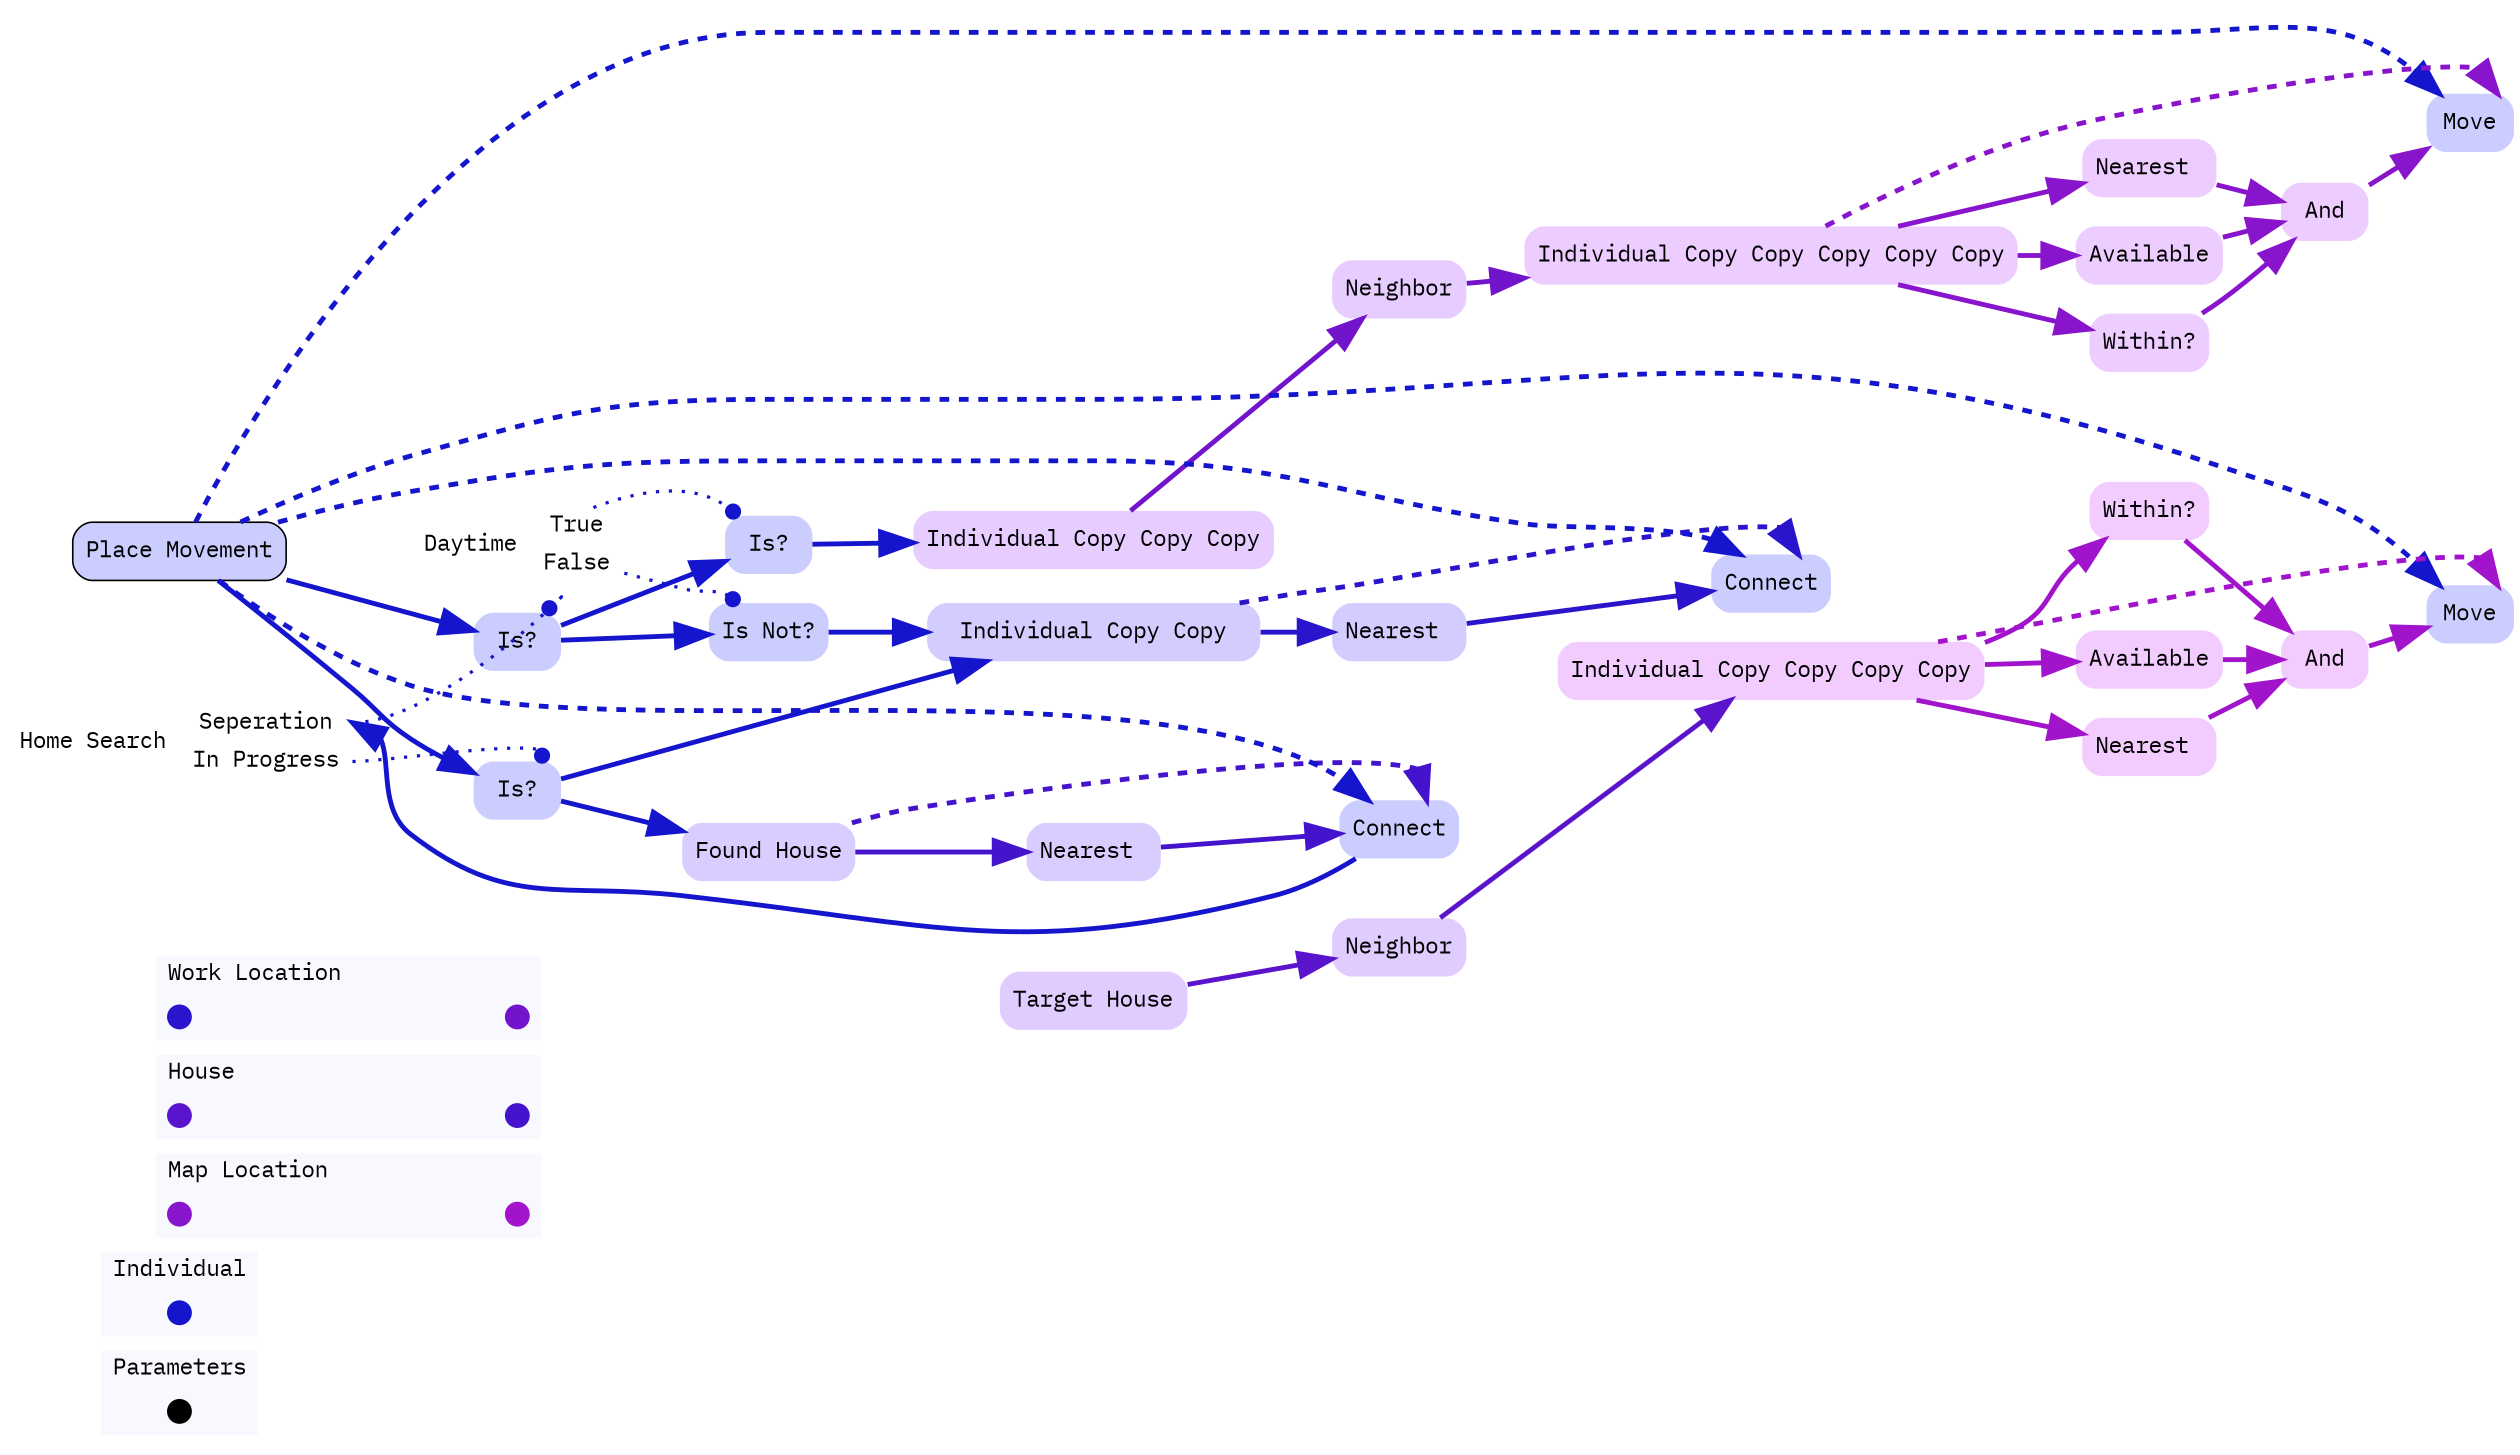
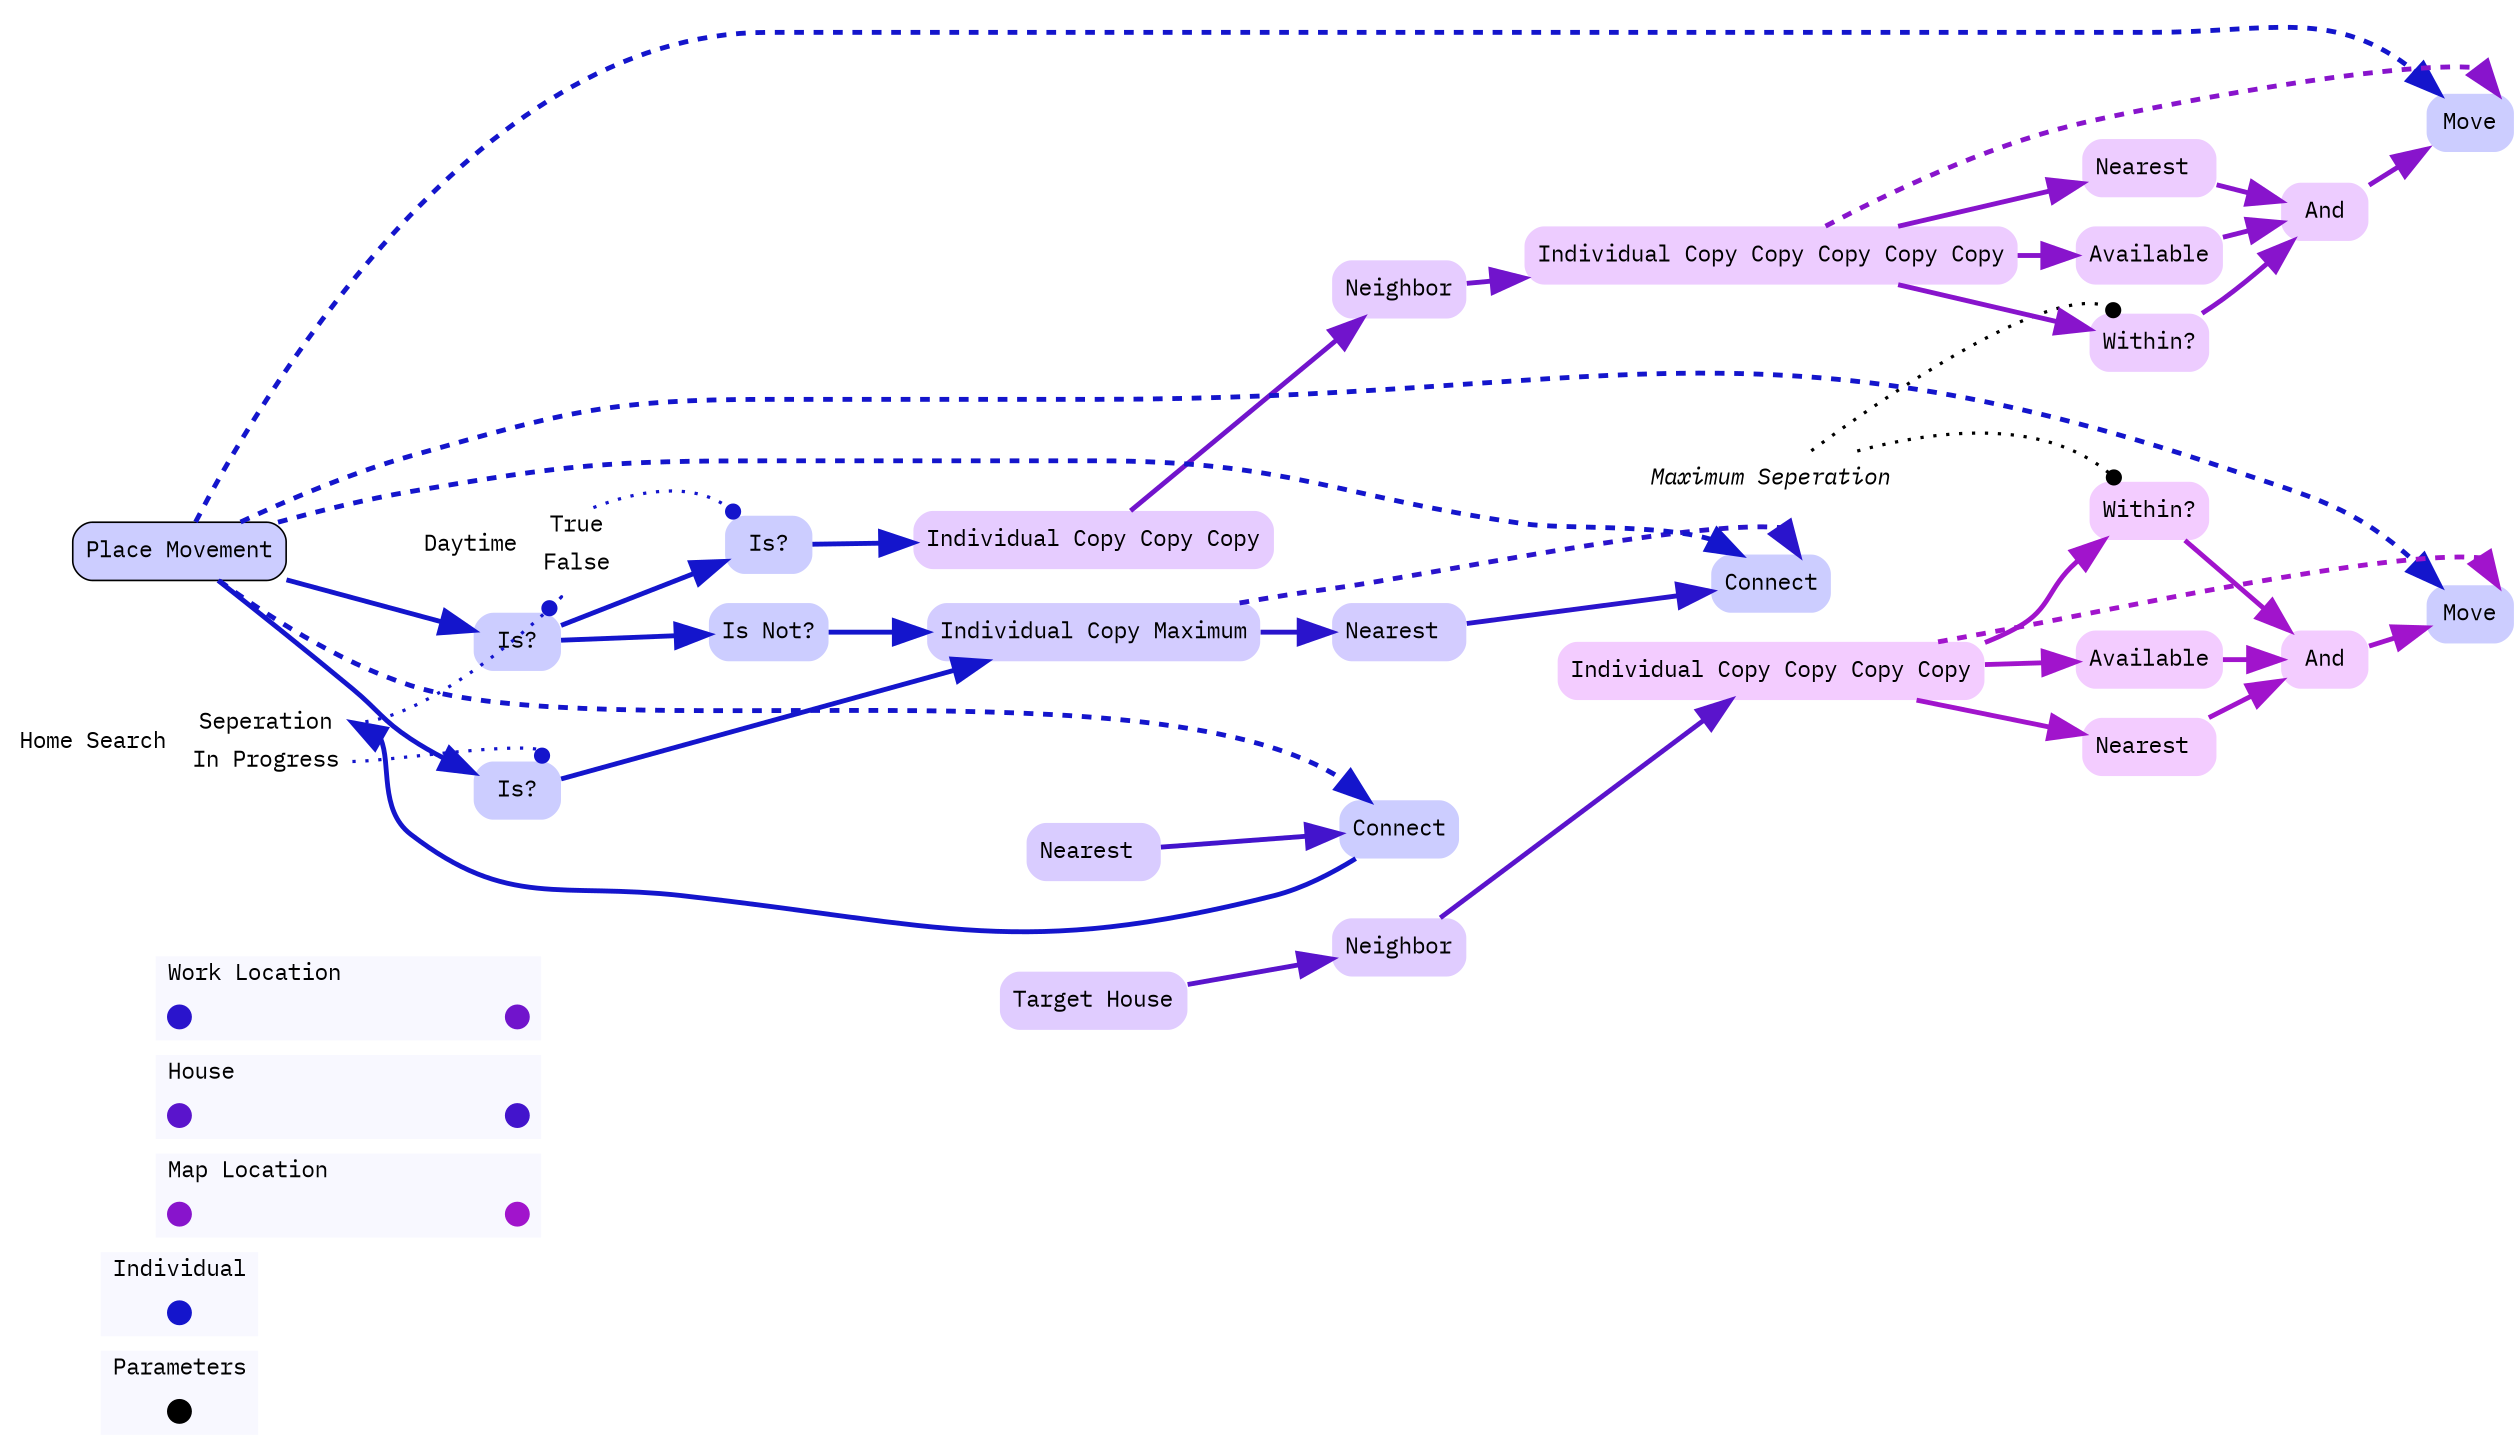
node "Maximum Seperation": added
edge "Daytime" -> "Is Not?": removed
node "Individual Copy Copy": label "Individual Copy Copy" -> "Individual Copy Maximum"
node "Found House": removed
